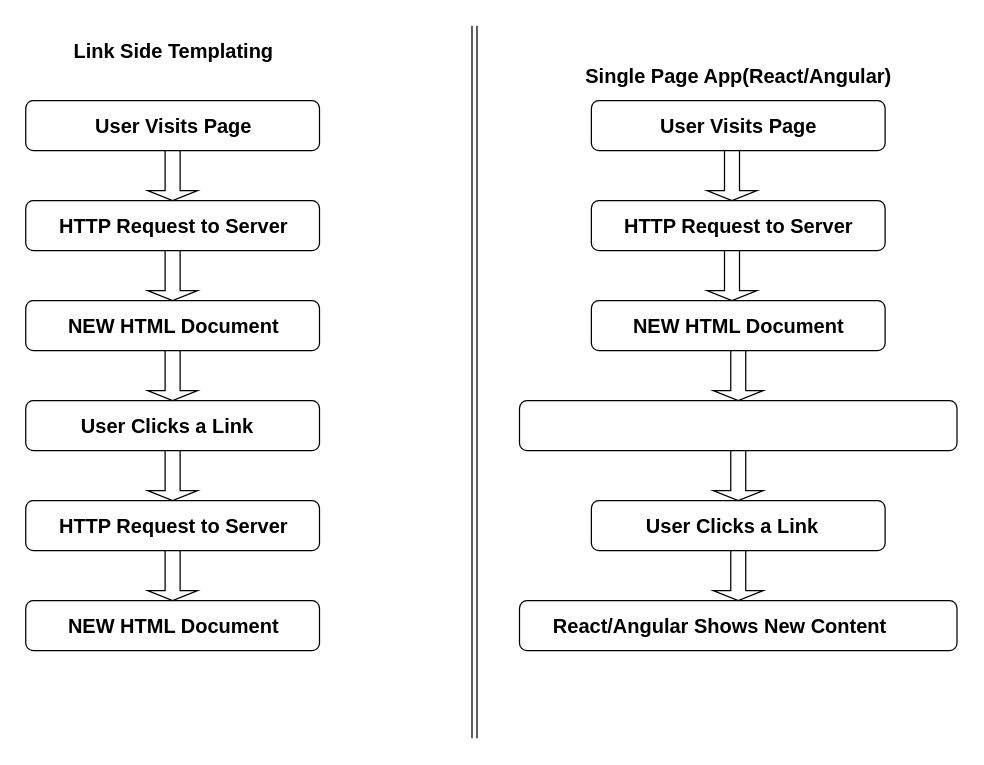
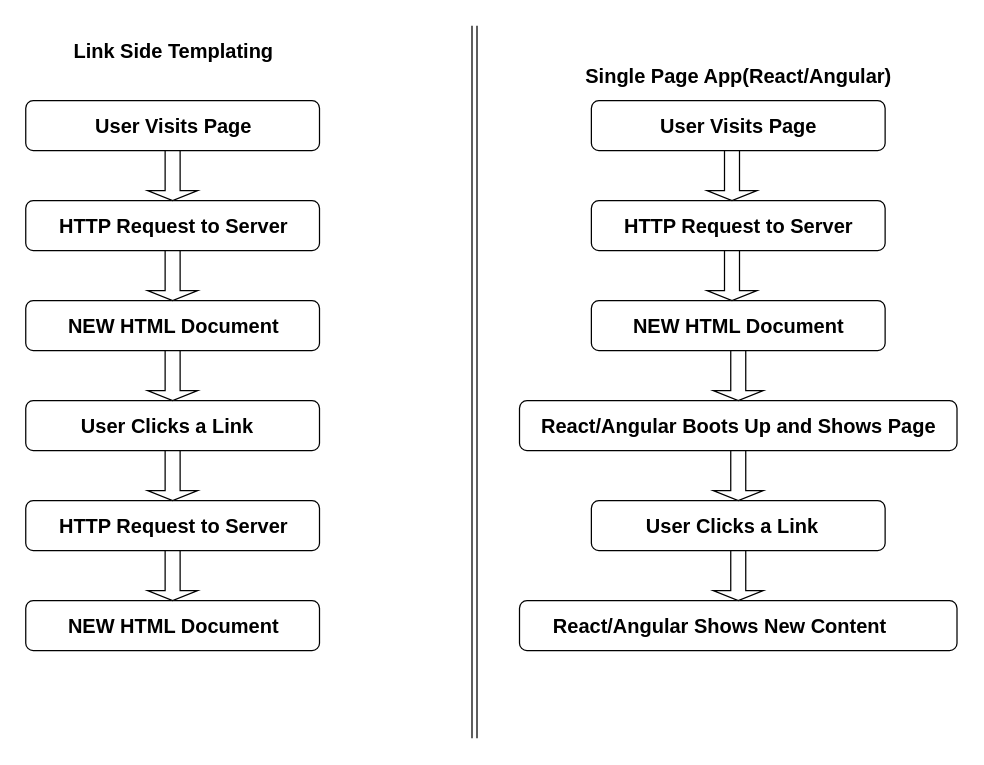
node "React/Angular Boots Up and Shows Page": added
